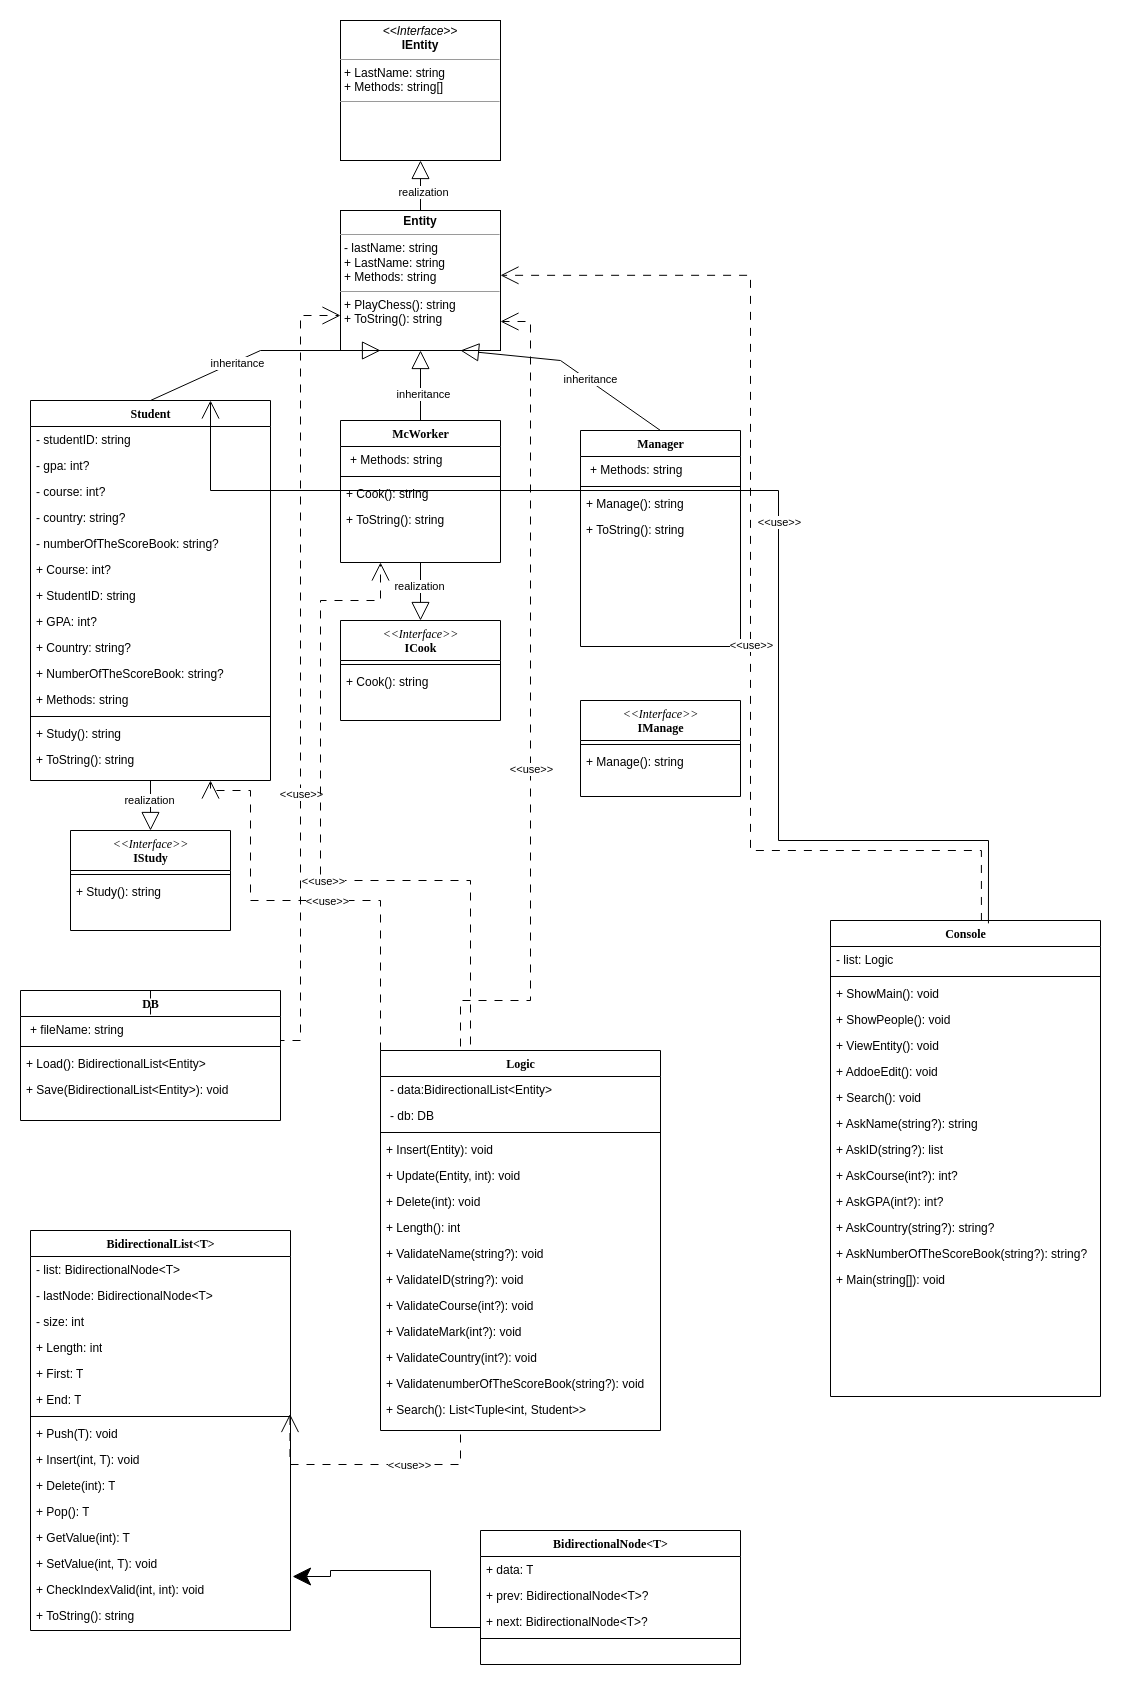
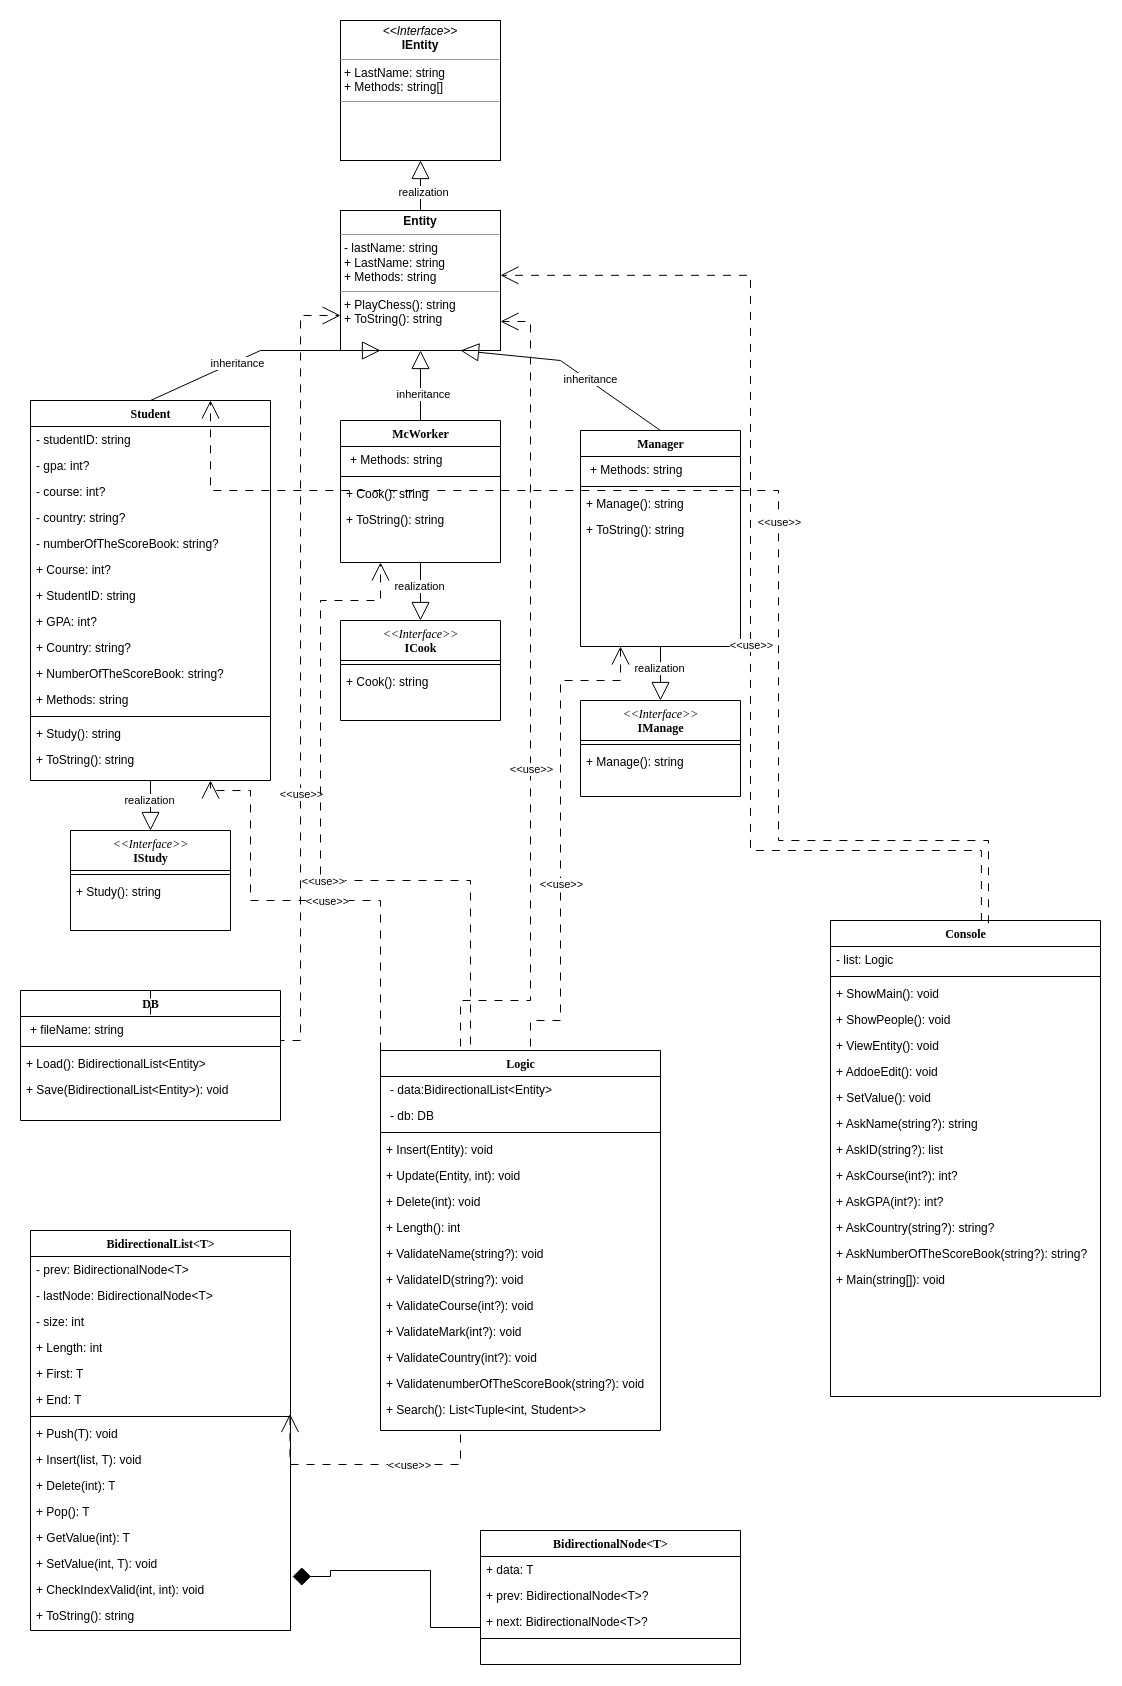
edge "Console" -> "Student": style solid -> dashed
edge "Manager" -> "<<Interface>> IManage": added, label "realization"
edge "Logic" -> "Manager": added, label "<<use>>"
node "+ Search(): void": label "+ Search(): void" -> "+ SetValue(): void"
node "- list: BidirectionalNode<T>": label "- list: BidirectionalNode<T>" -> "- prev: BidirectionalNode<T>"
node "+ Insert(int, T): void": label "+ Insert(int, T): void" -> "+ Insert(list, T): void"
edge "BidirectionalNode<T>" -> "+ CheckIndexValid(int, int): void": arrowhead classic -> diamond
